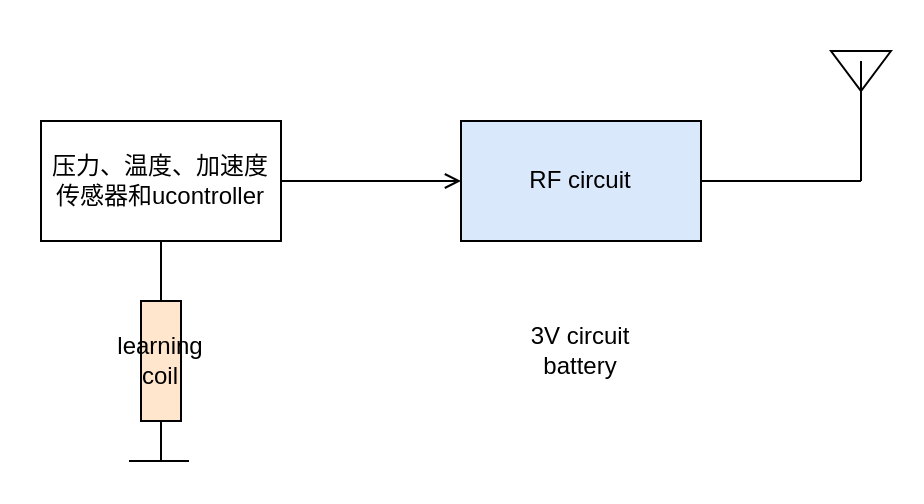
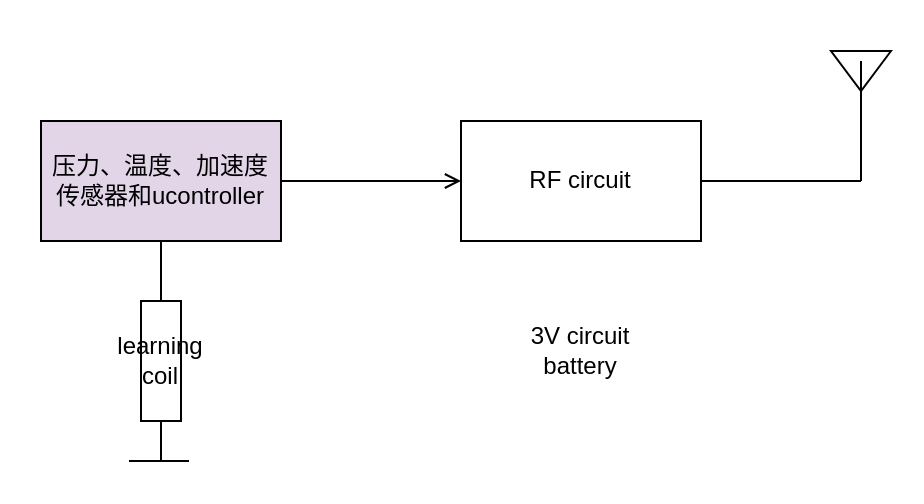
node "压力、温度、加速度传感器和ucontroller": fillcolor #ffffff -> #e1d5e7
node "RF circuit": fillcolor #dae8fc -> #ffffff
node "learning coil": fillcolor #ffe6cc -> #ffffff
